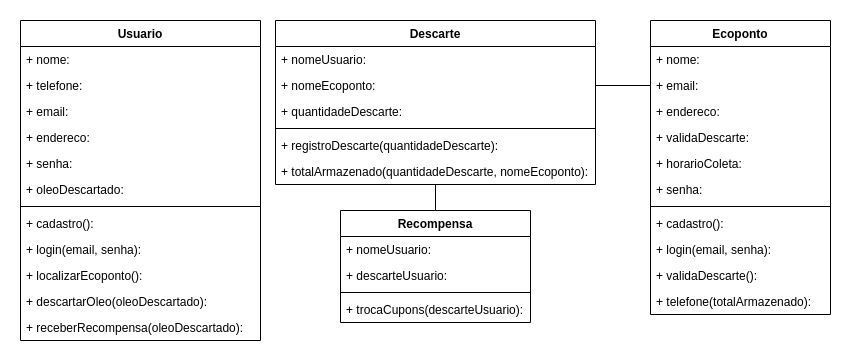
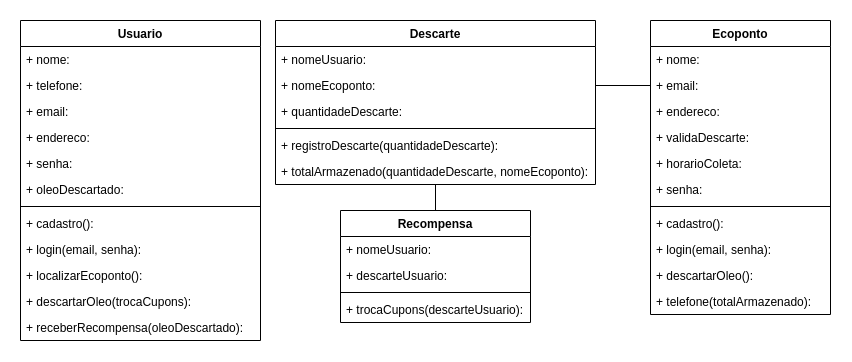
node "+ validaDescarte():": label "+ validaDescarte():" -> "+ descartarOleo():"
node "+ descartarOleo(oleoDescartado):": label "+ descartarOleo(oleoDescartado):" -> "+ descartarOleo(trocaCupons):"
